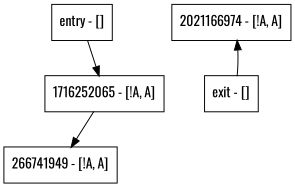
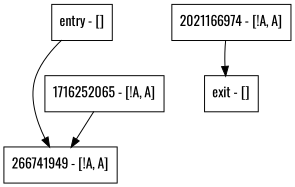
edge "entry - []" -> "1716252065 - [!A, A]": now "entry - []" -> "266741949 - [!A, A]"
edge "exit - []" -> "2021166974 - [!A, A]": reversed
